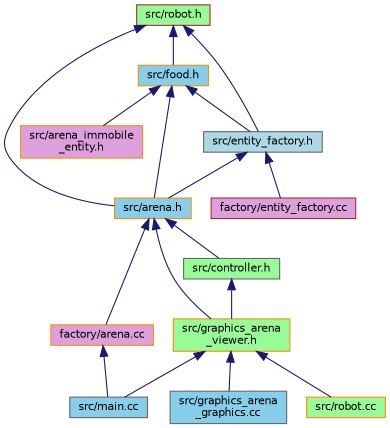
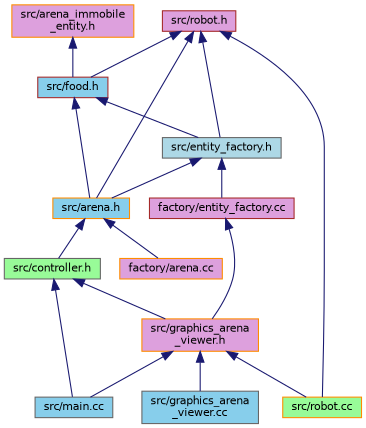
node "src/robot.h": fillcolor palegreen -> plum
node "src/food.h": color darkorange -> brown
edge "src/arena_immobile _entity.h" -> "src/food.h": reversed
edge "src/robot.cc" -> "src/robot.h": added
edge "src/graphics_arena _viewer.h" -> "src/arena.h": now "src/graphics_arena _viewer.h" -> "factory/entity_factory.cc"
node "src/graphics_arena _viewer.h": fillcolor palegreen -> plum
edge "src/main.cc" -> "factory/arena.cc": now "src/main.cc" -> "src/controller.h"
node "src/graphics_arena _graphics.cc": label "src/graphics_arena _graphics.cc" -> "src/graphics_arena _viewer.cc"
